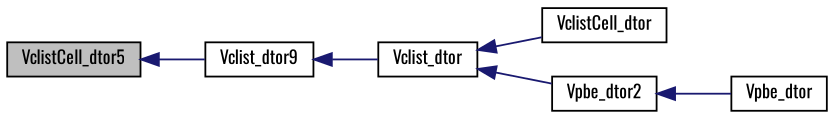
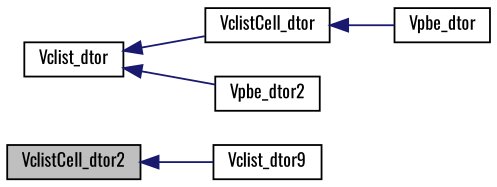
node "VclistCell_dtor5": label "VclistCell_dtor5" -> "VclistCell_dtor2"
edge "Vclist_dtor" -> "Vclist_dtor9": removed
edge "Vpbe_dtor" -> "Vpbe_dtor2": now "Vpbe_dtor" -> "VclistCell_dtor"
